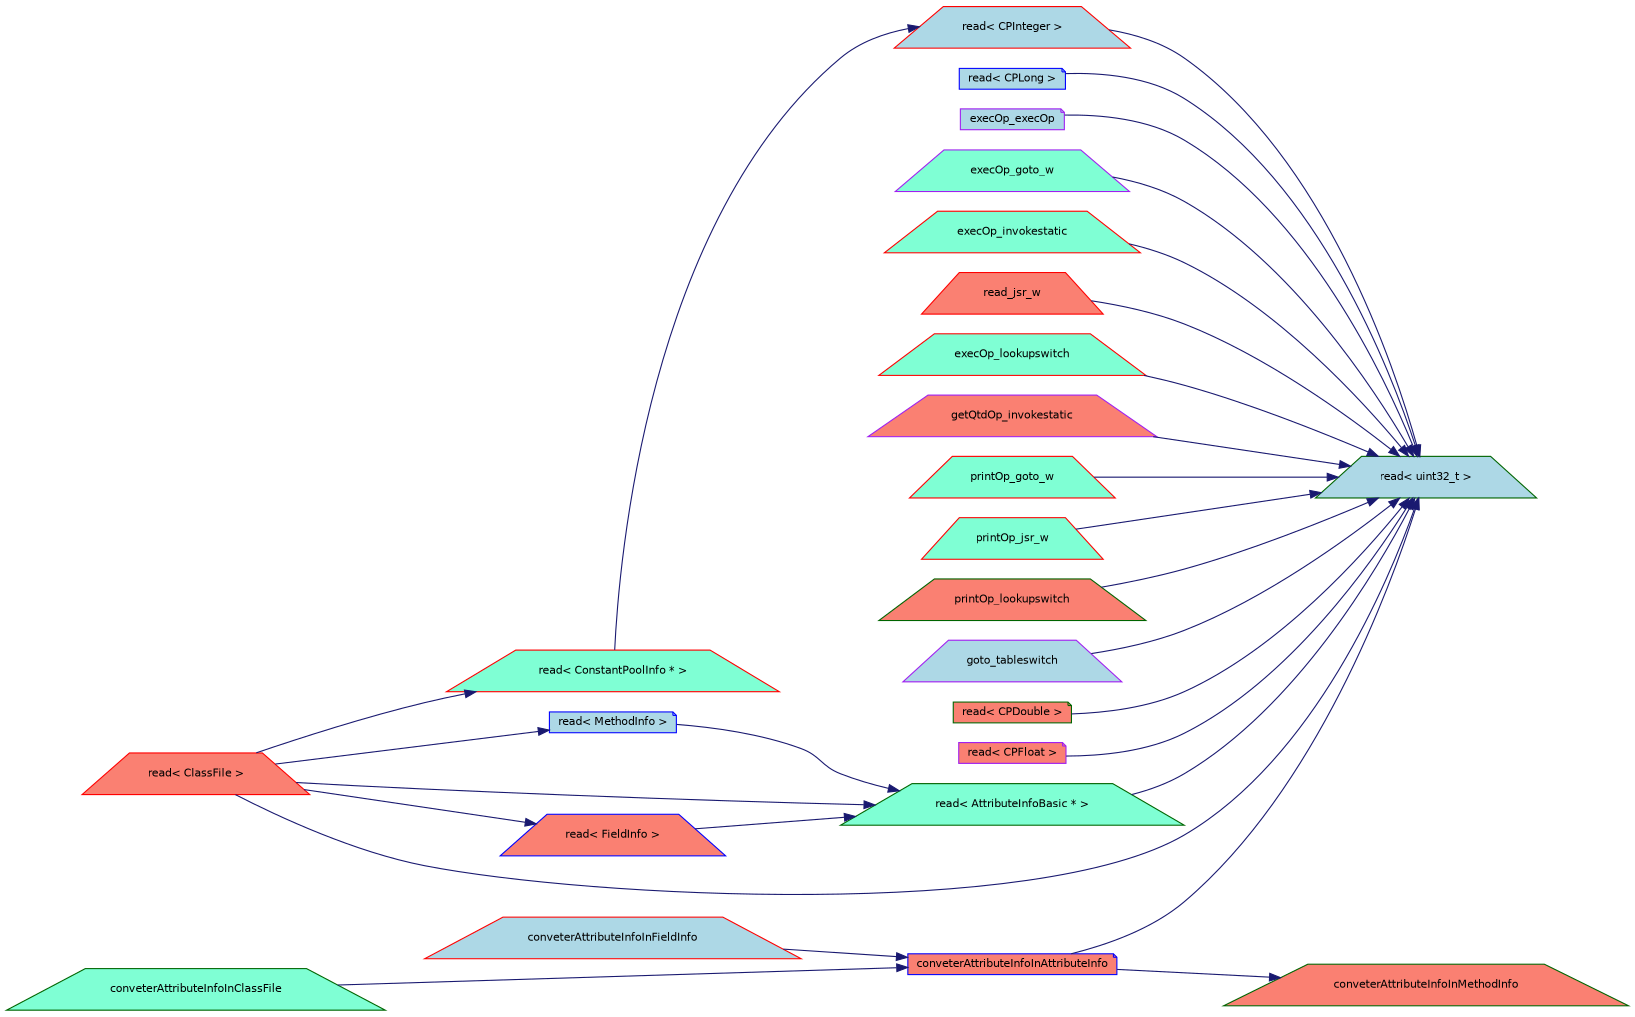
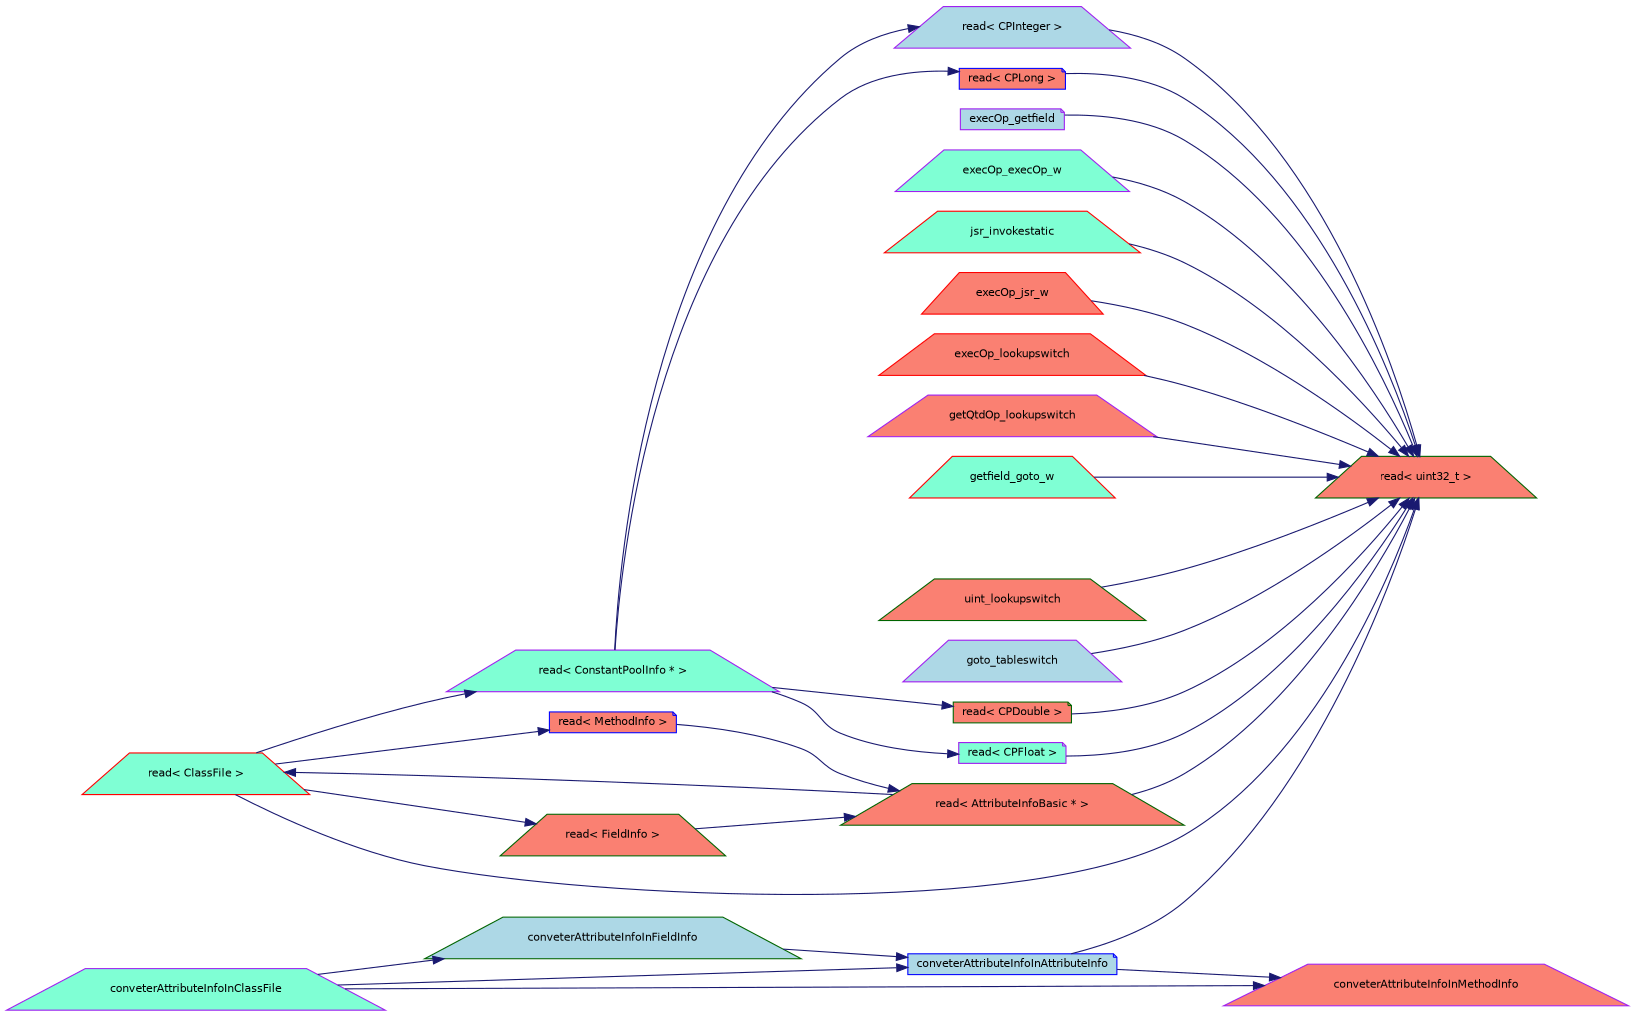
node "read< CPInteger >": color red -> purple
node "read< CPLong >": fillcolor lightblue -> salmon
node "execOp_execOp": label "execOp_execOp" -> "execOp_getfield"
node "execOp_goto_w": label "execOp_goto_w" -> "execOp_execOp_w"
node "execOp_invokestatic": label "execOp_invokestatic" -> "jsr_invokestatic"
node "read_jsr_w": label "read_jsr_w" -> "execOp_jsr_w"
edge "read< ConstantPoolInfo * >" -> "read< CPLong >": added
node "execOp_lookupswitch": fillcolor aquamarine -> salmon
node "getQtdOp_invokestatic": label "getQtdOp_invokestatic" -> "getQtdOp_lookupswitch"
node "printOp_goto_w": label "printOp_goto_w" -> "getfield_goto_w"
node "read< uint32_t >": fillcolor lightblue -> salmon
node "printOp_jsr_w": removed
node "printOp_lookupswitch": label "printOp_lookupswitch" -> "uint_lookupswitch"
node "read< ConstantPoolInfo * >": color red -> purple
edge "read< ConstantPoolInfo * >" -> "read< CPDouble >": added
node "read< MethodInfo >": fillcolor lightblue -> salmon
edge "read< ConstantPoolInfo * >" -> "read< CPFloat >": added
node "read< CPFloat >": fillcolor salmon -> aquamarine
node "read< ClassFile >": fillcolor salmon -> aquamarine
edge "read< ClassFile >" -> "read< AttributeInfoBasic * >": reversed
node "read< AttributeInfoBasic * >": fillcolor aquamarine -> salmon
node "read< FieldInfo >": color blue -> darkgreen
node "conveterAttributeInfoInFieldInfo": color red -> darkgreen
node "conveterAttributeInfoInAttributeInfo": fillcolor salmon -> lightblue
edge "conveterAttributeInfoInClassFile" -> "conveterAttributeInfoInFieldInfo": added
node "conveterAttributeInfoInMethodInfo": color darkgreen -> purple
edge "conveterAttributeInfoInClassFile" -> "conveterAttributeInfoInMethodInfo": added
node "conveterAttributeInfoInClassFile": color darkgreen -> purple
